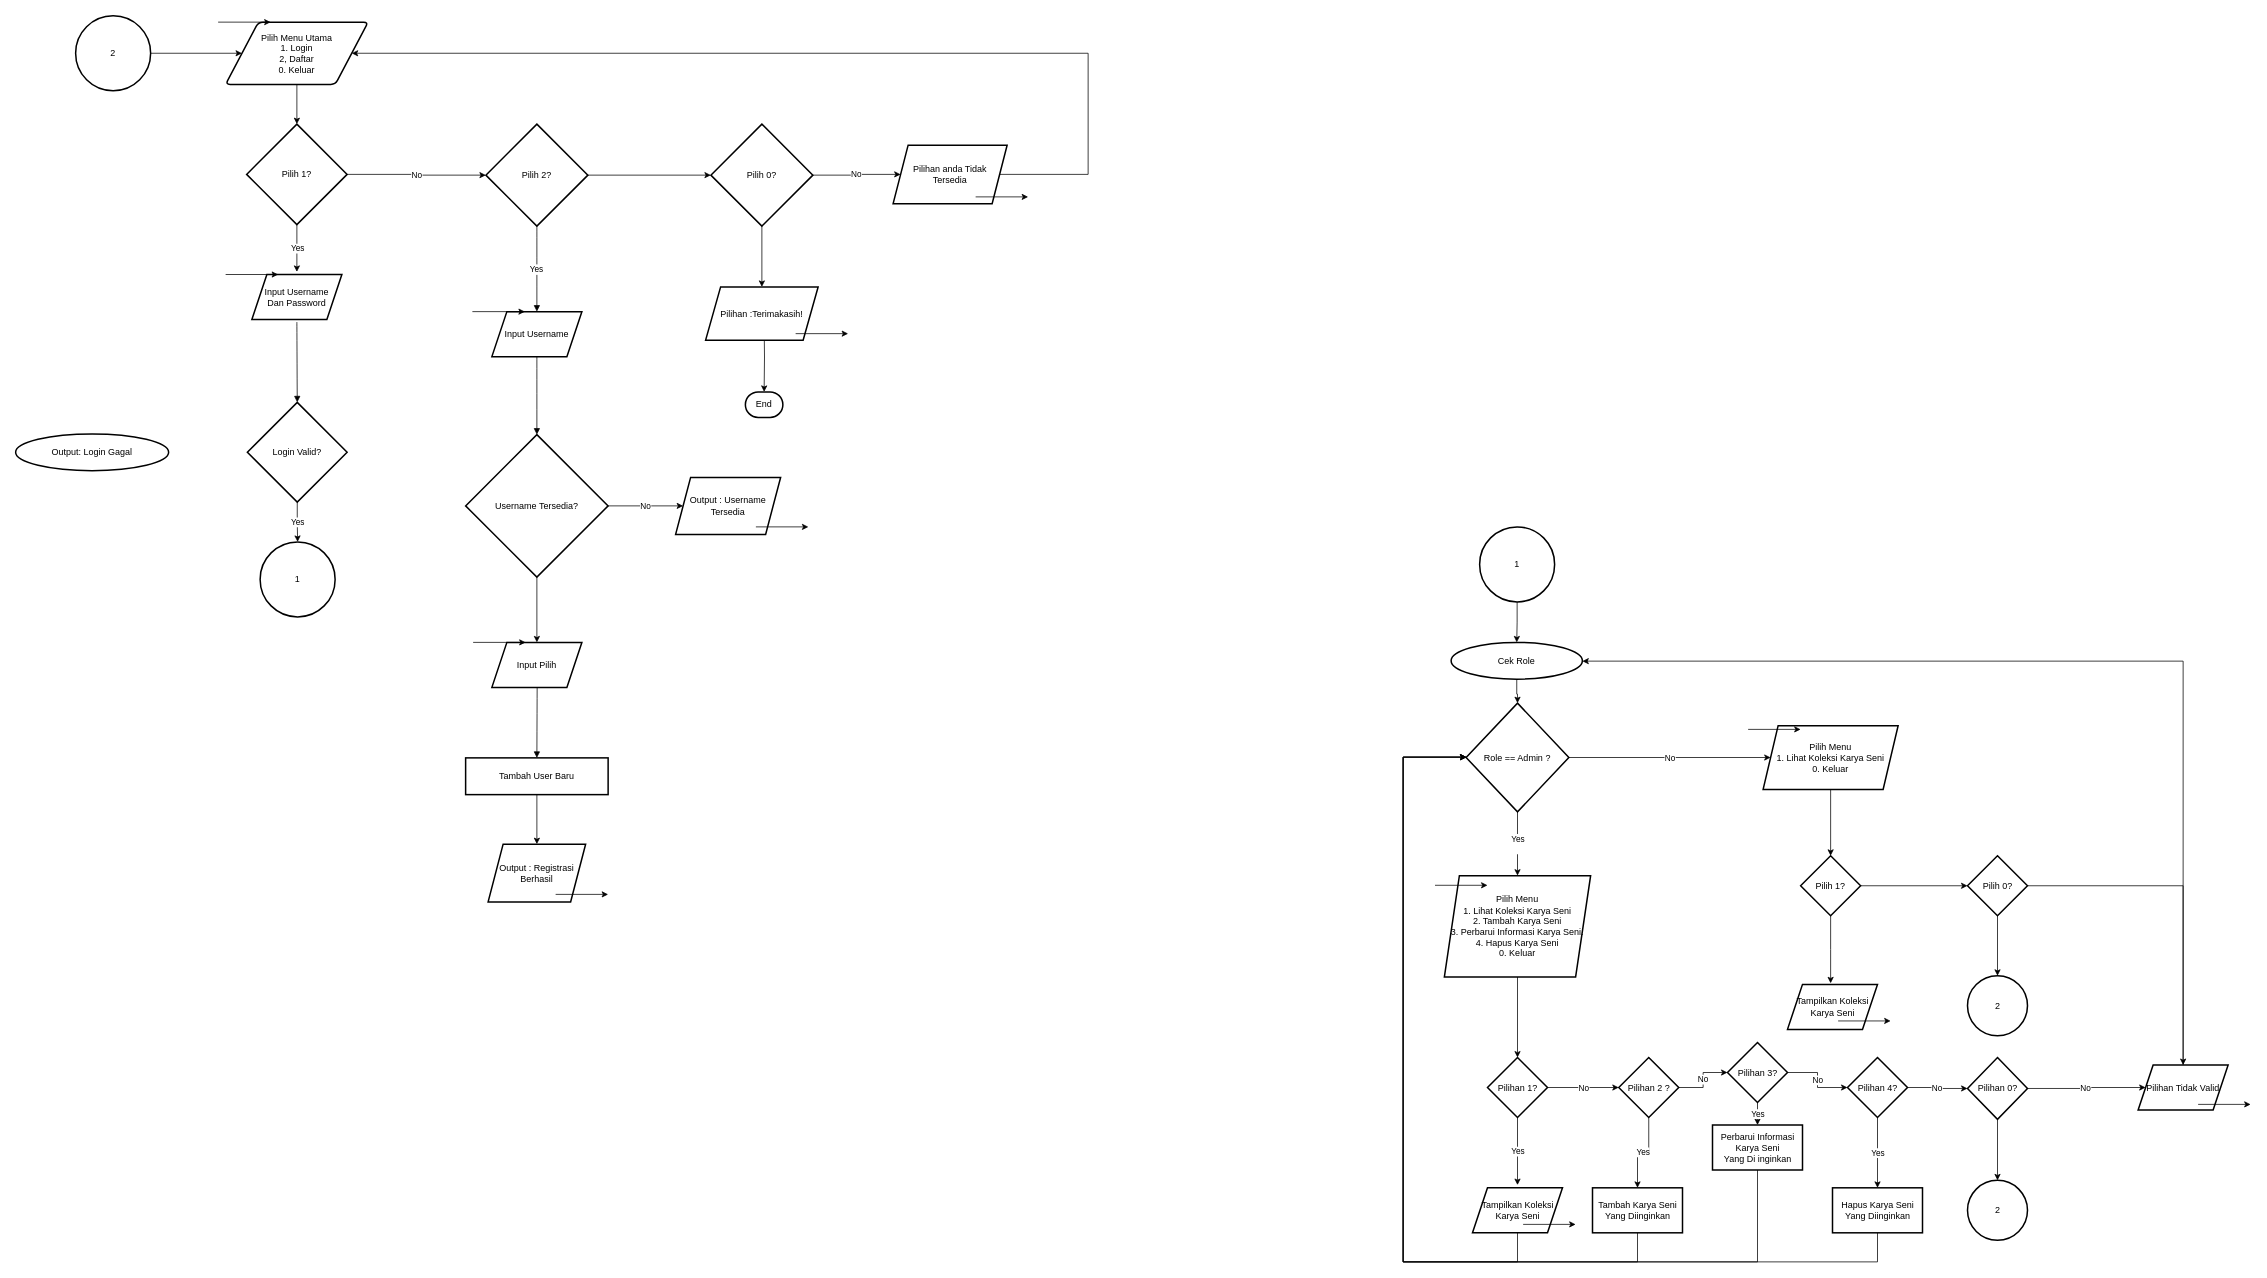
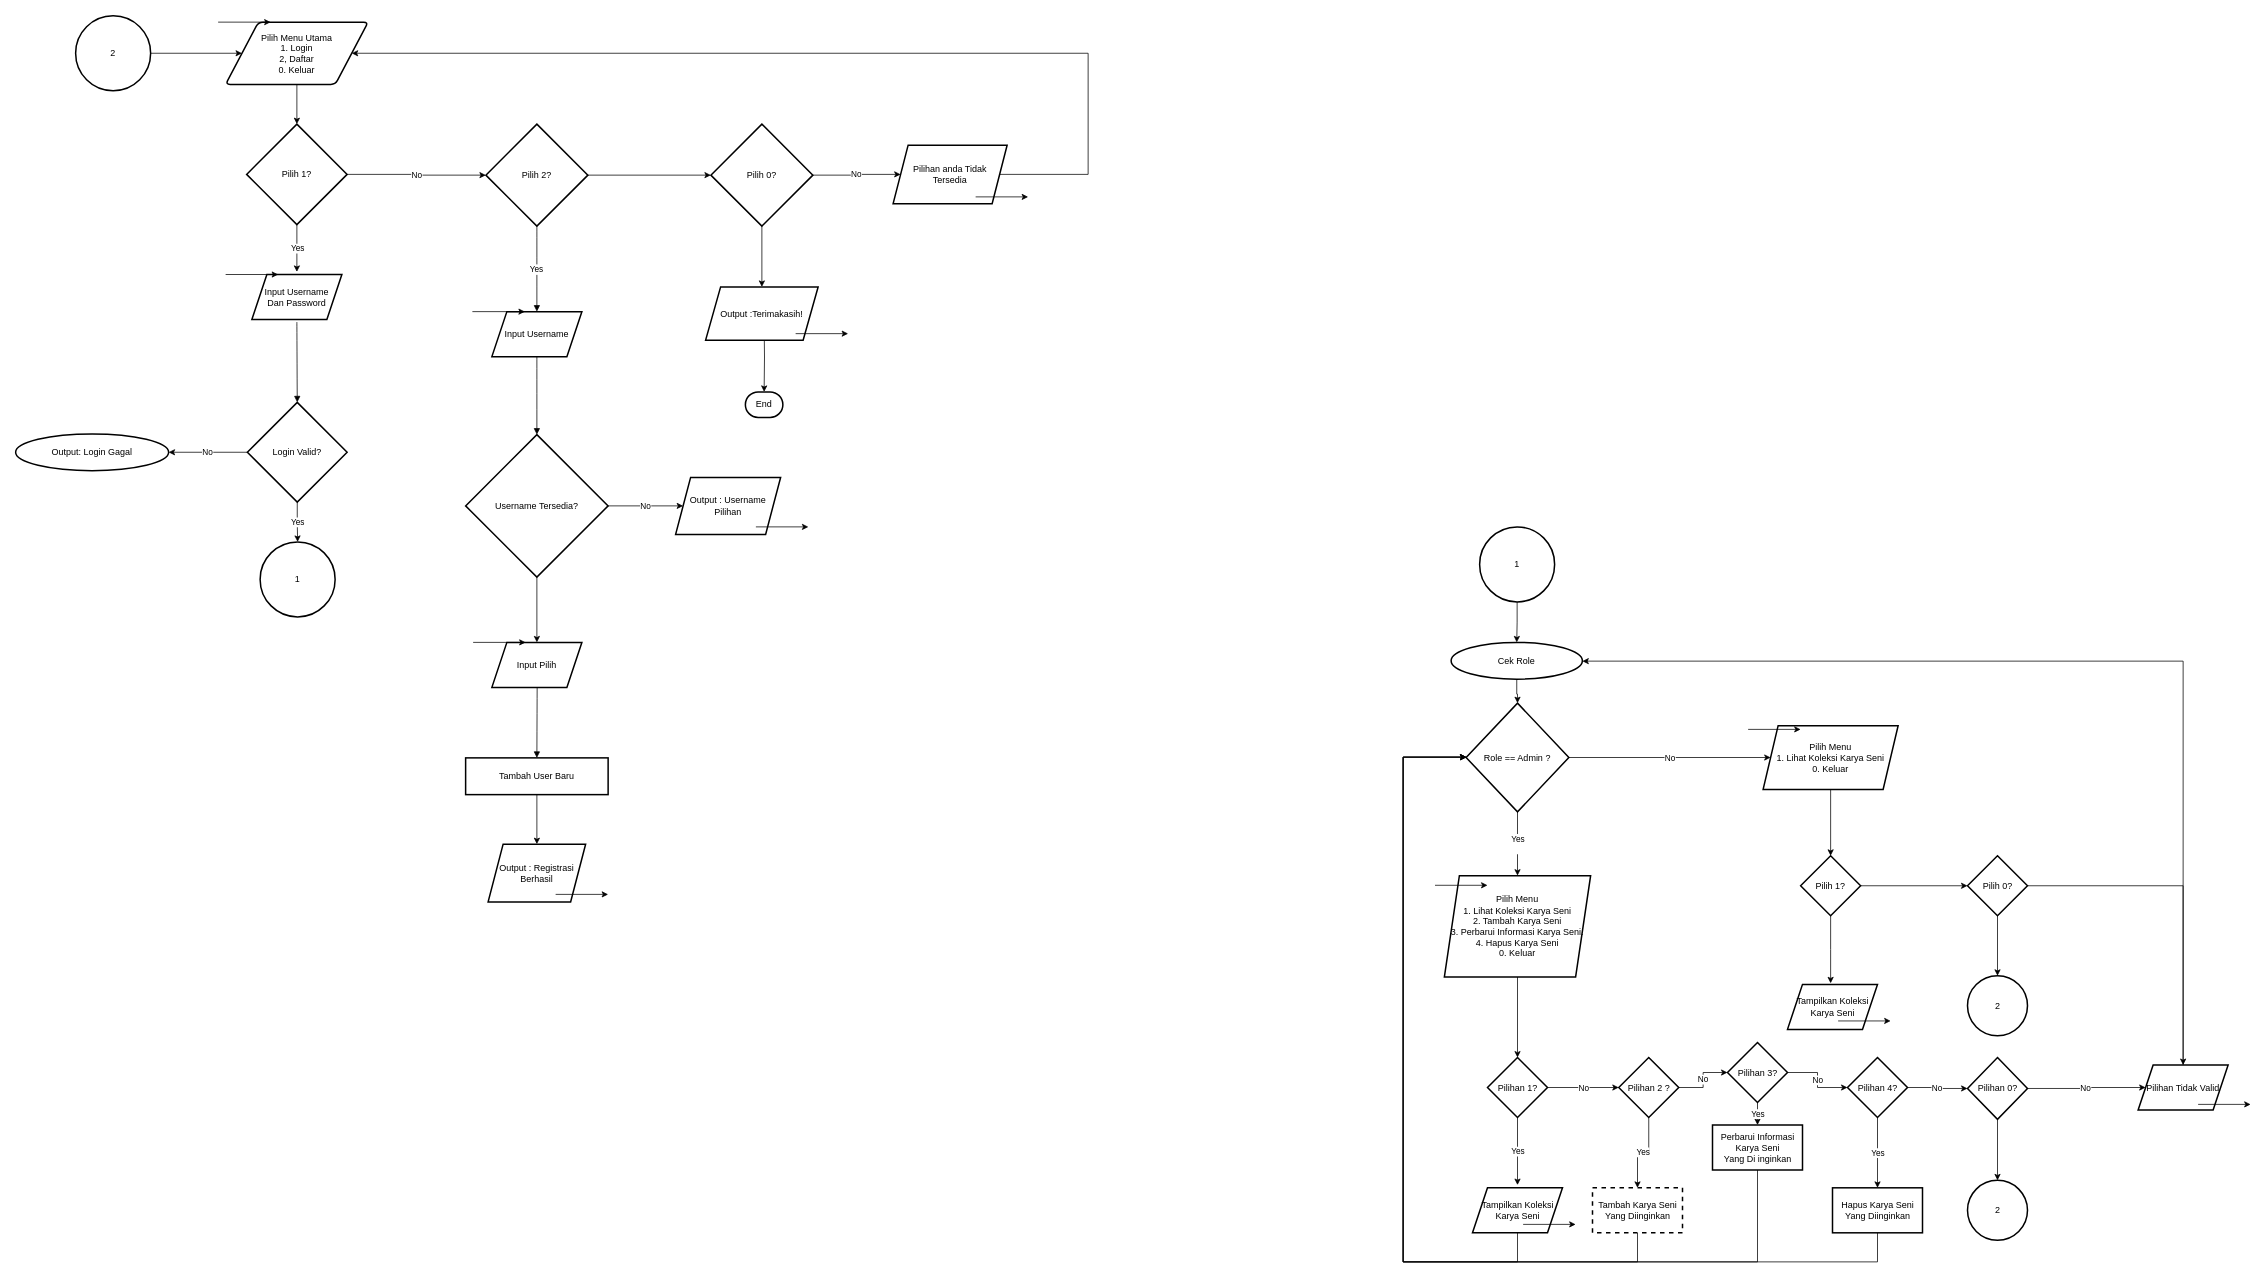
node "Pilihan :Terimakasih!": label "Pilihan :Terimakasih!" -> "Output :Terimakasih!"
edge "Login Valid?" -> "Output: Login Gagal": added, label "No"
node "Output : Username Tersedia": label "Output : Username Tersedia" -> "Output : Username Pilihan"
node "Tambah Karya Seni Yang Diinginkan": style solid -> dashed
